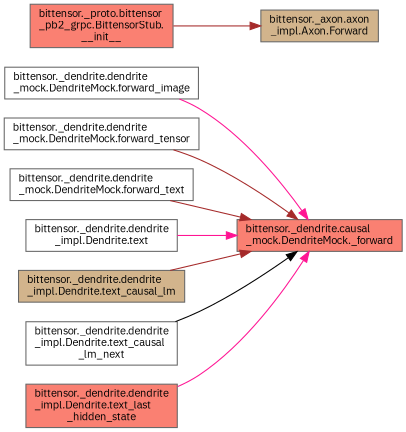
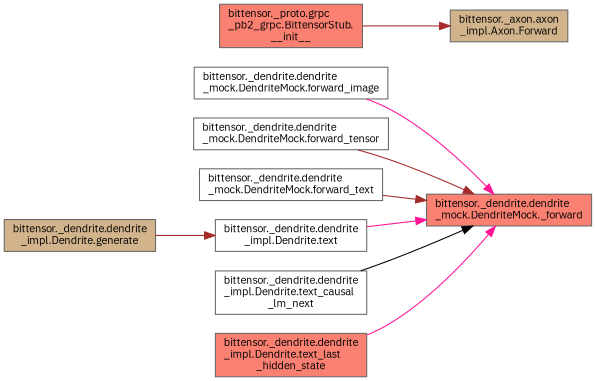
node "bittensor._proto.bittensor _pb2_grpc.BittensorStub. __init__": label "bittensor._proto.bittensor _pb2_grpc.BittensorStub. __init__" -> "bittensor._proto.grpc _pb2_grpc.BittensorStub. __init__"
node "bittensor._dendrite.dendrite _impl.Dendrite.generate": added
node "bittensor._dendrite.causal _mock.DendriteMock._forward": label "bittensor._dendrite.causal _mock.DendriteMock._forward" -> "bittensor._dendrite.dendrite _mock.DendriteMock._forward"
node "bittensor._dendrite.dendrite _impl.Dendrite.text_causal_lm": removed
